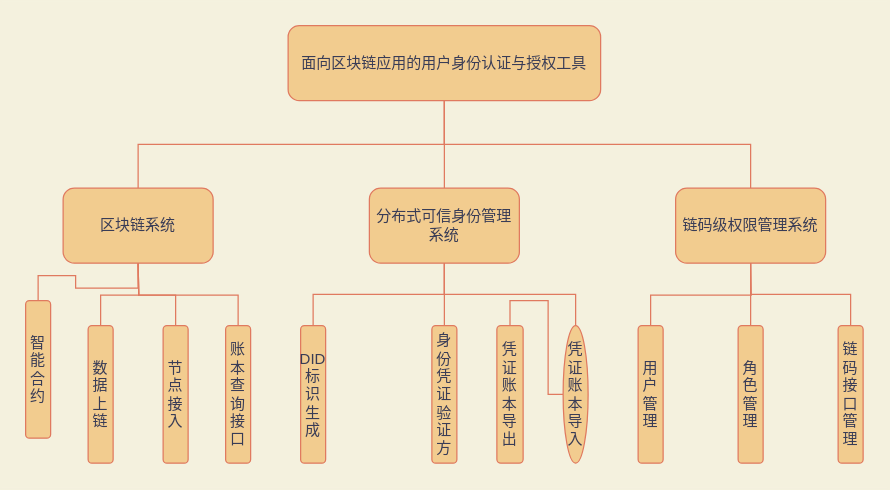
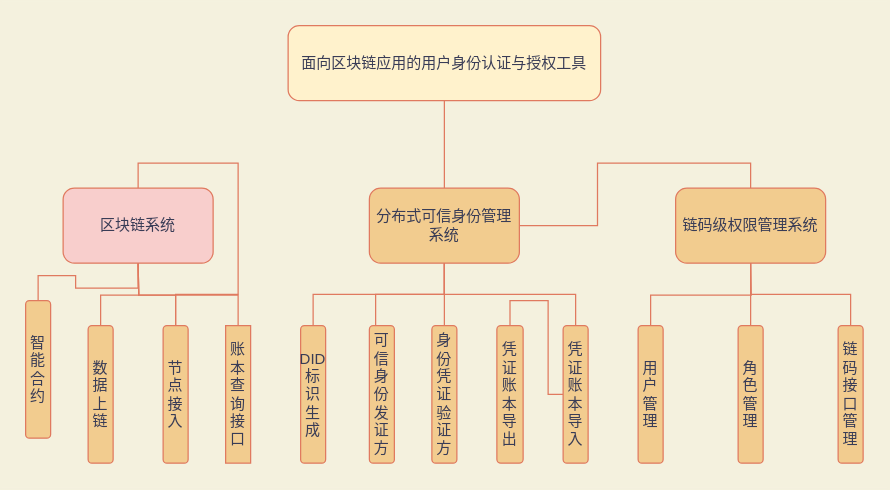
node "面向区块链应用的用户身份认证与授权工具": fillcolor #f2cc8f -> #fff2cc
edge "面向区块链应用的用户身份认证与授权工具" -- "区块链系统": now "节点接入" -- "区块链系统"
edge "面向区块链应用的用户身份认证与授权工具" -- "链码级权限管理系统": now "分布式可信身份管理系统" -- "链码级权限管理系统"
node "区块链系统": fillcolor #f2cc8f -> #f8cecc
edge "分布式可信身份管理系统" -- "可信身份发证方": added
node "账本查询接口": shape rounded rectangle -> rectangle
node "可信身份发证方": added
node "凭证账本导入": shape ellipse -> rounded rectangle
